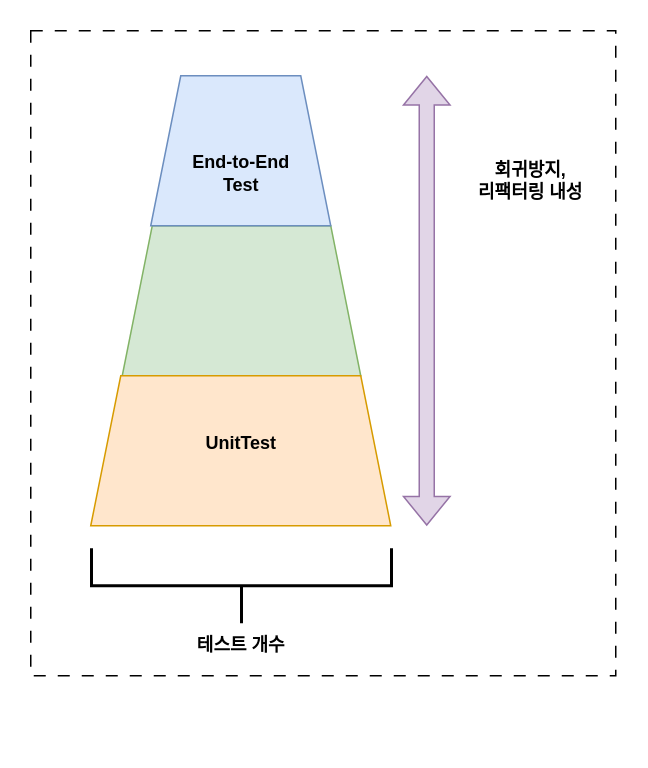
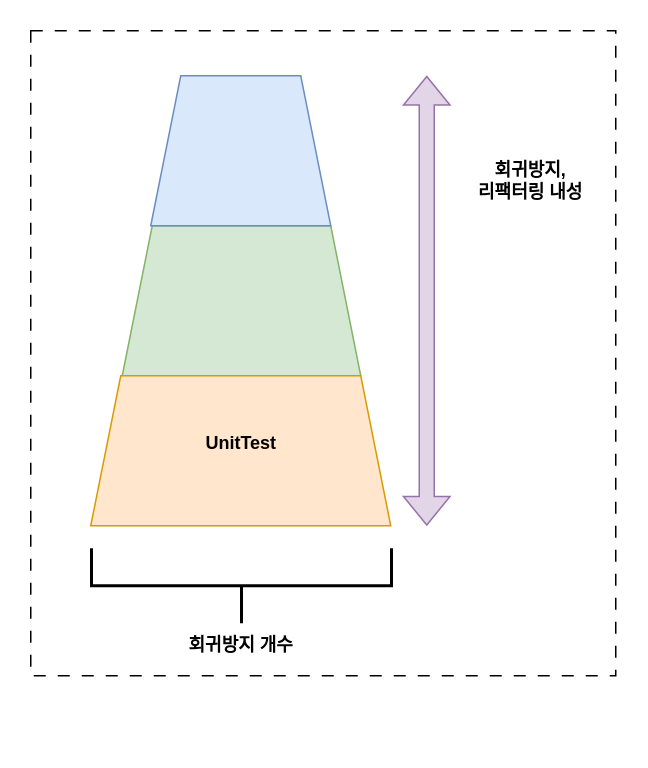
node "End-to-End Test": removed
node "테스트 개수": label "테스트 개수" -> "회귀방지 개수"
